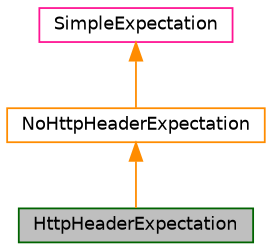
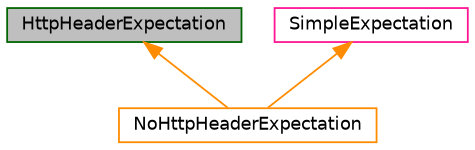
edge "HttpHeaderExpectation" -> "NoHttpHeaderExpectation": reversed
